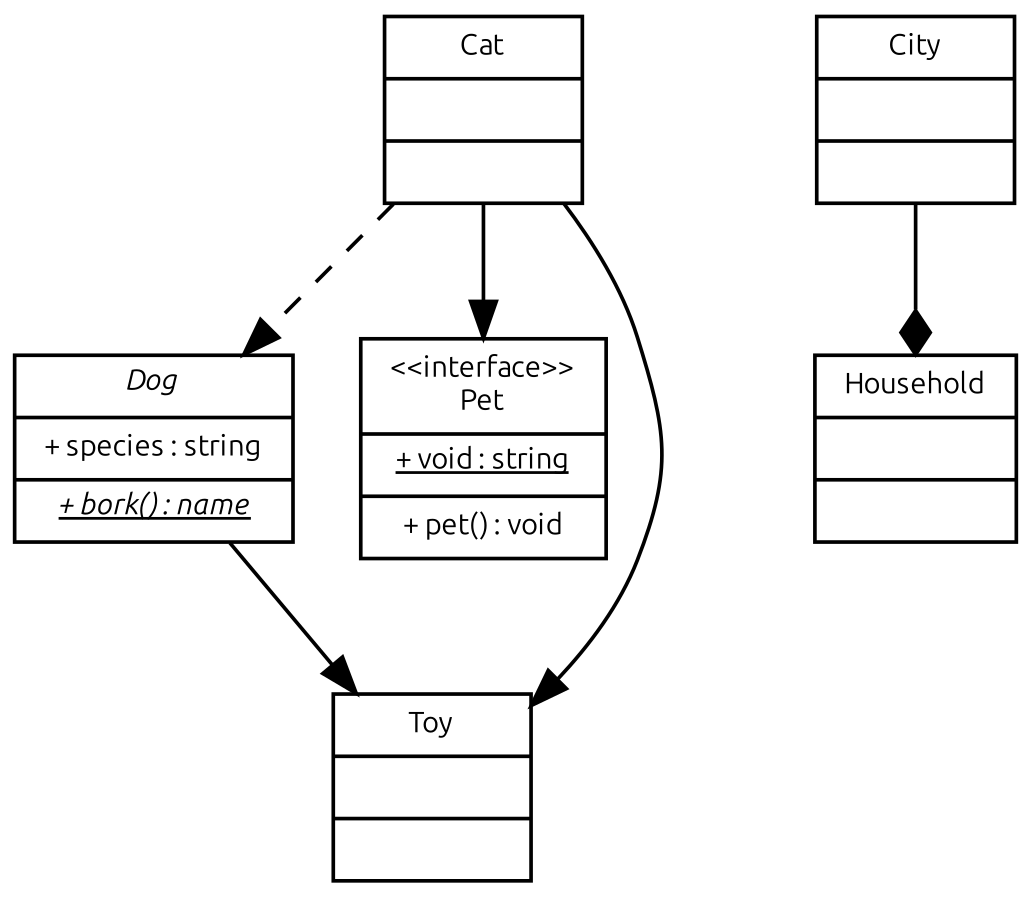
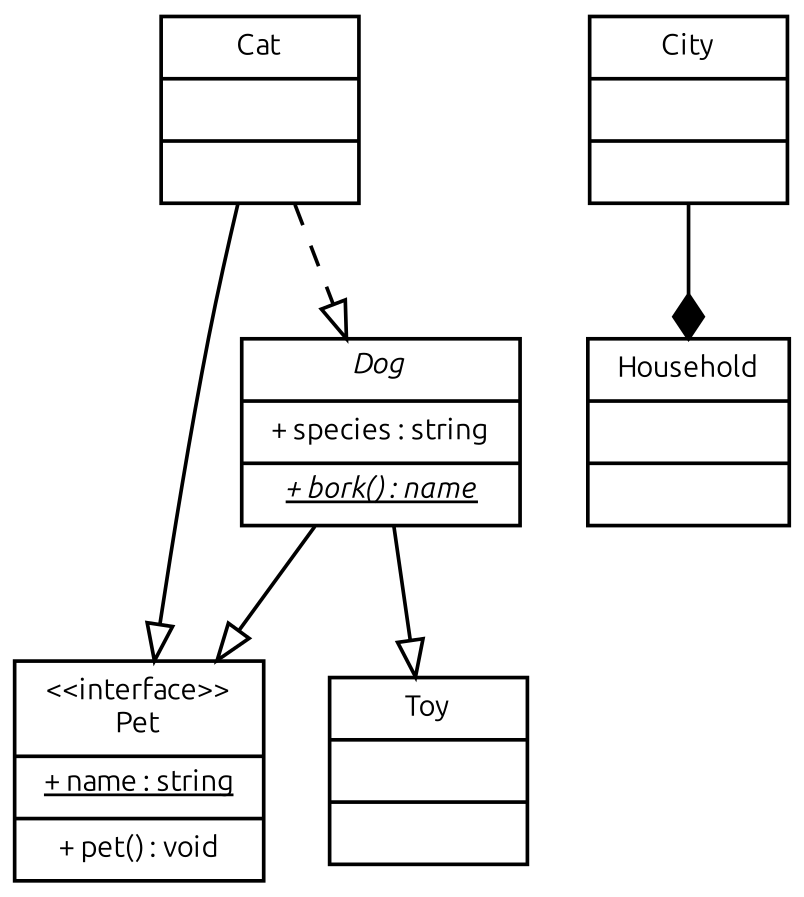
edge "Cat" -> "Pet": arrowhead normal -> empty
edge "Cat" -> "Dog": arrowhead normal -> empty
edge "Cat" -> "Toy": removed
node "Pet": text "+ void : string" -> "+ name : string"
edge "Dog" -> "Pet": added
edge "Dog" -> "Toy": arrowhead normal -> empty
